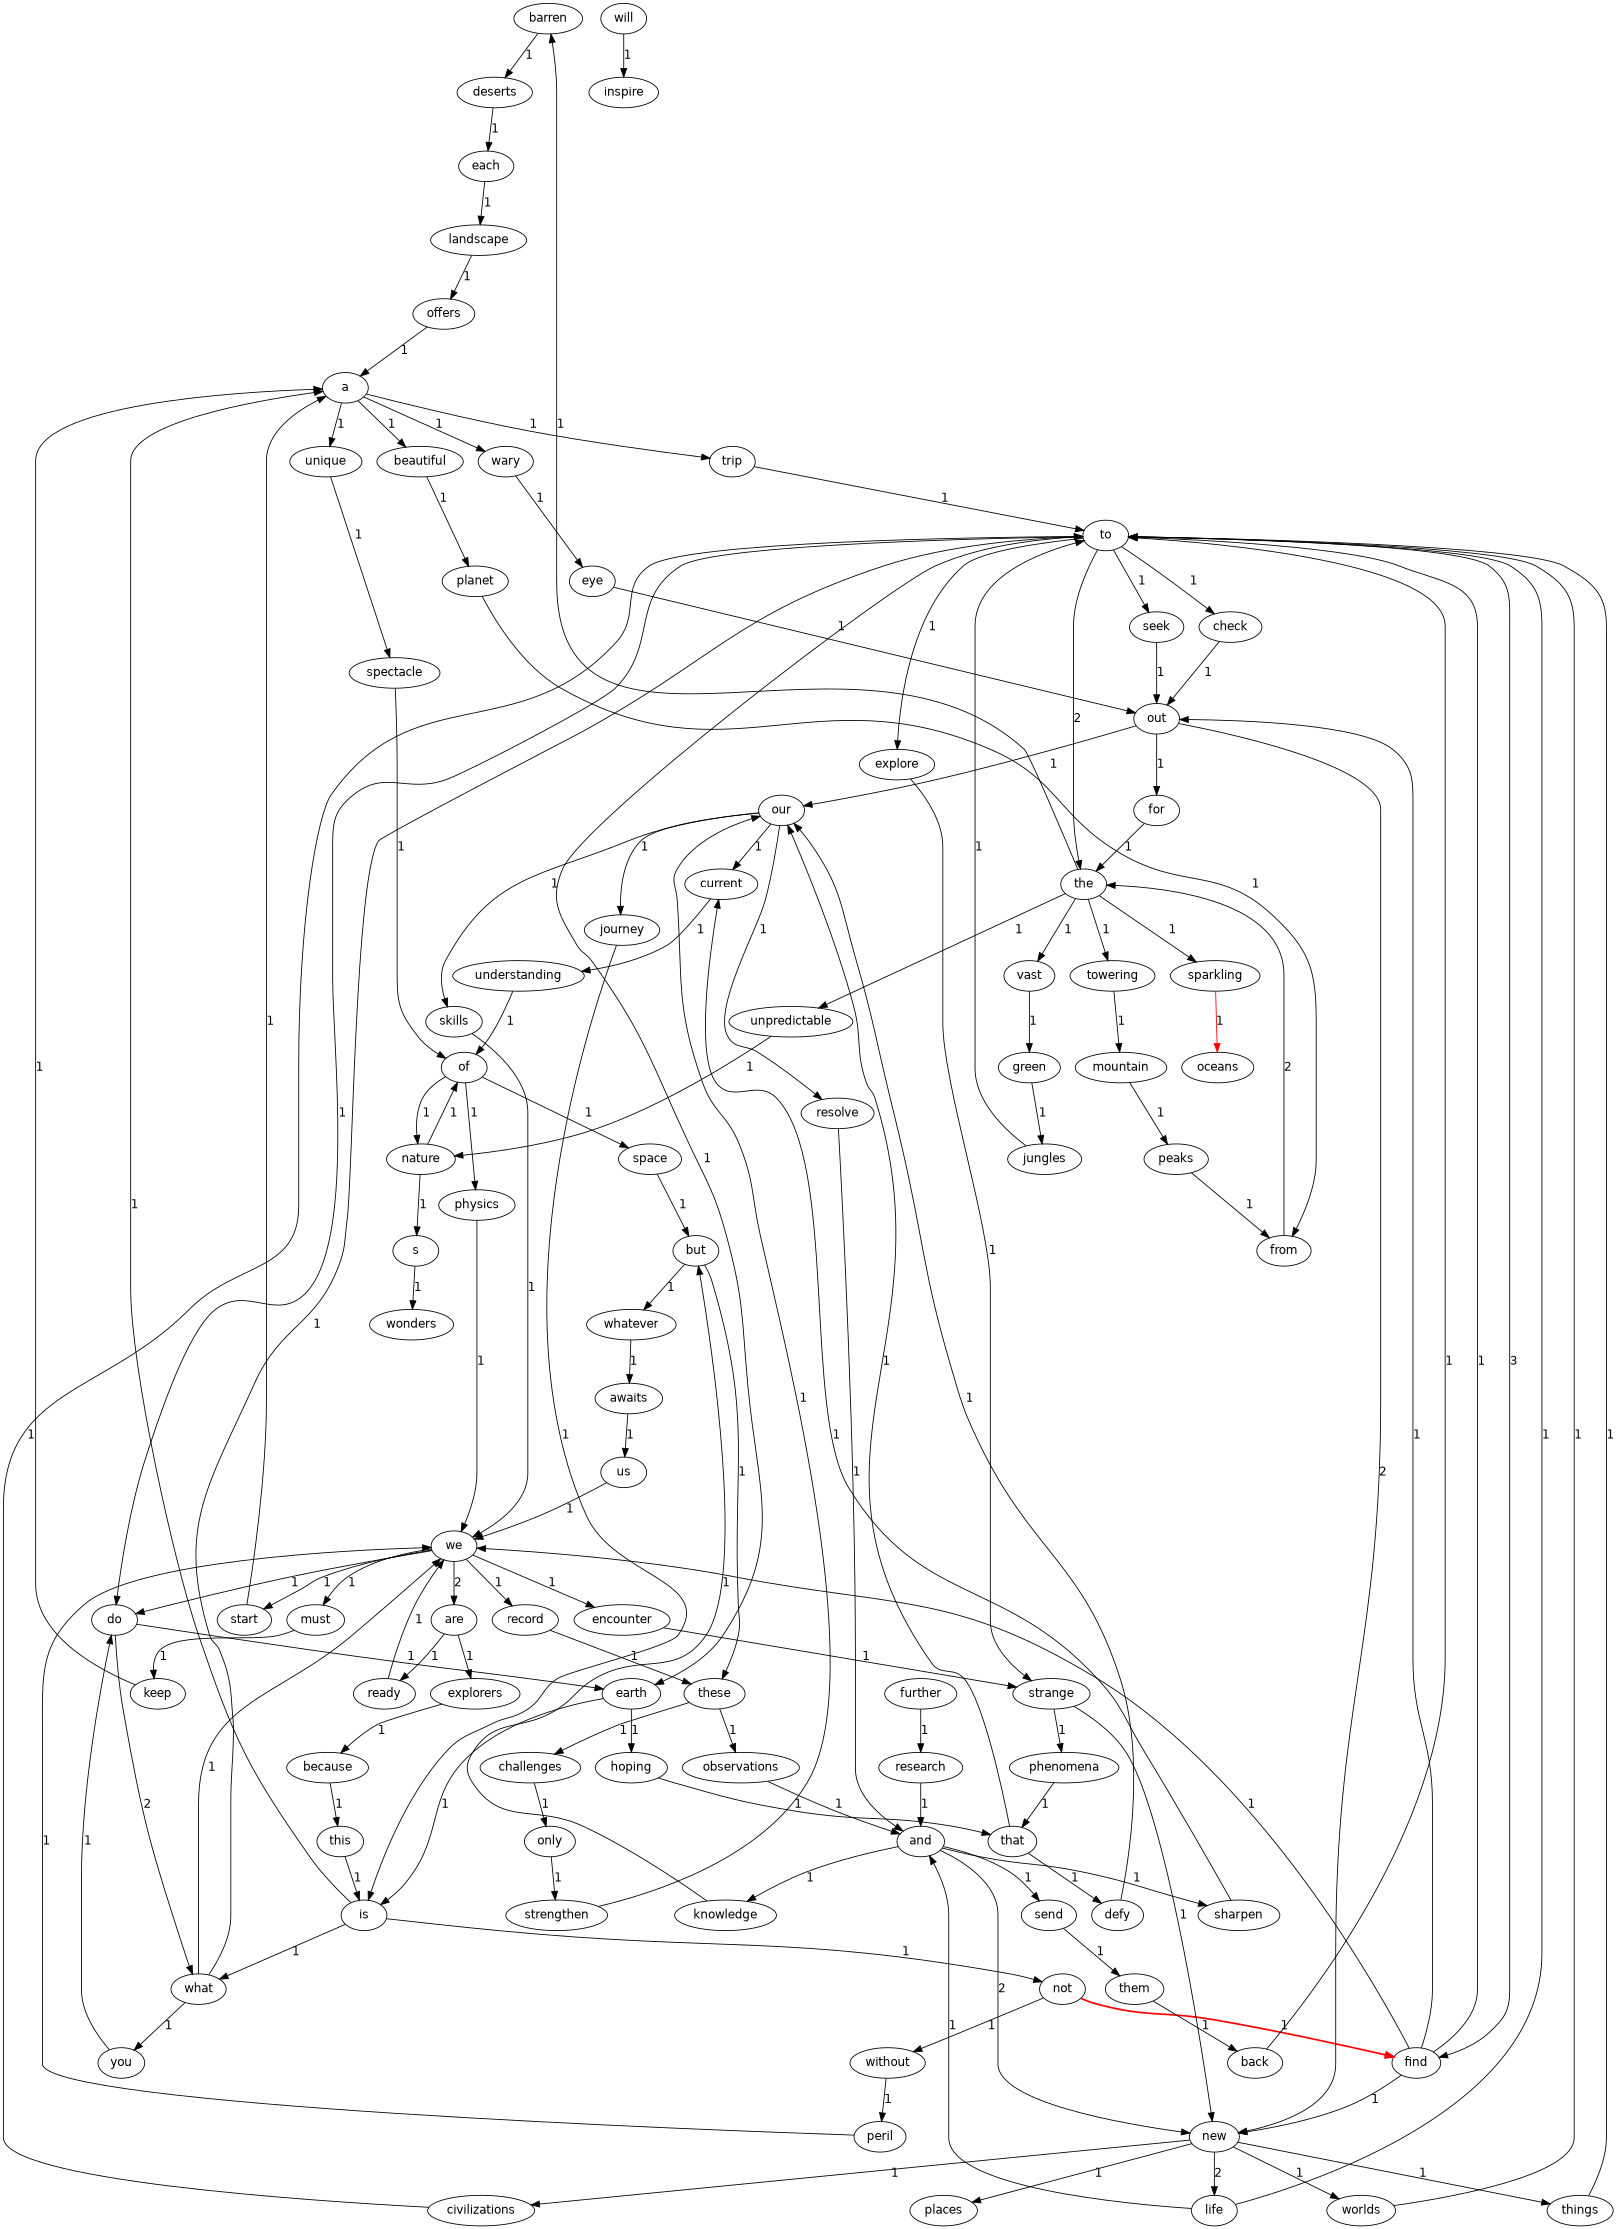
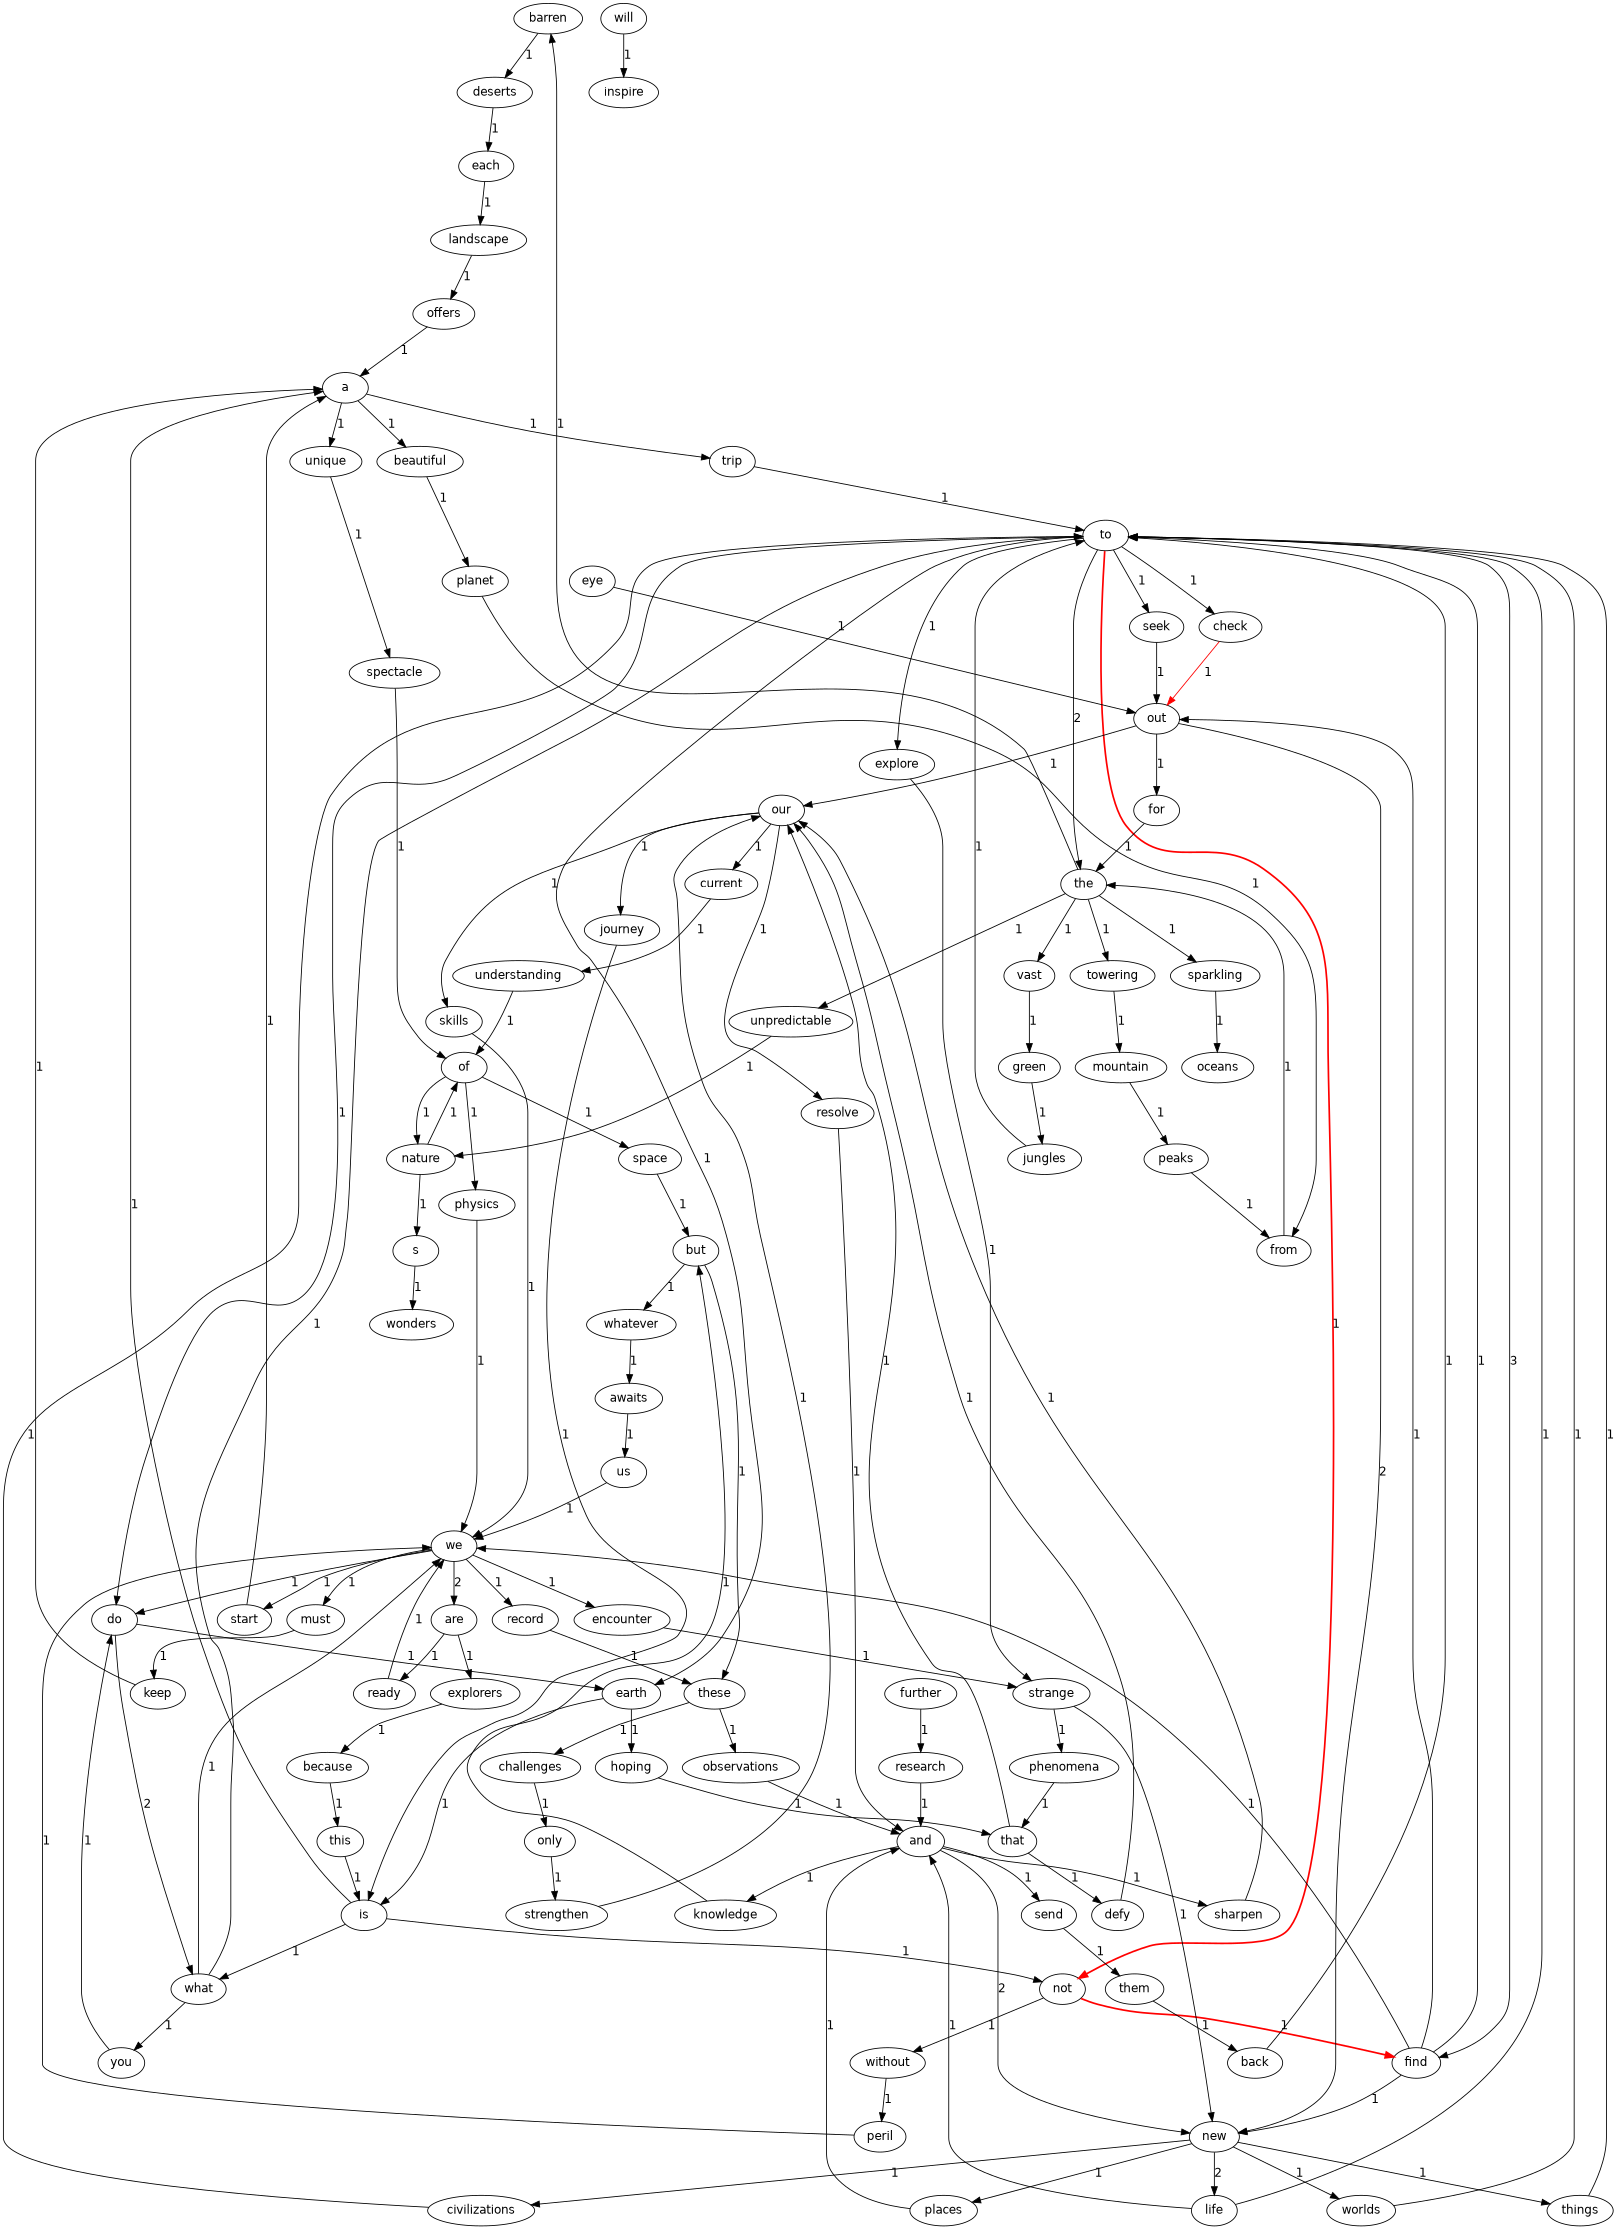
node "wary": removed
edge "check" -> "out": color black -> red
edge "sparkling" -> "oceans": color red -> black
edge "from" -> "the": label "2" -> "1"
edge "to" -> "not": added, label "1"
edge "sharpen" -> "current": now "sharpen" -> "our"
edge "places" -> "and": added, label "1"
